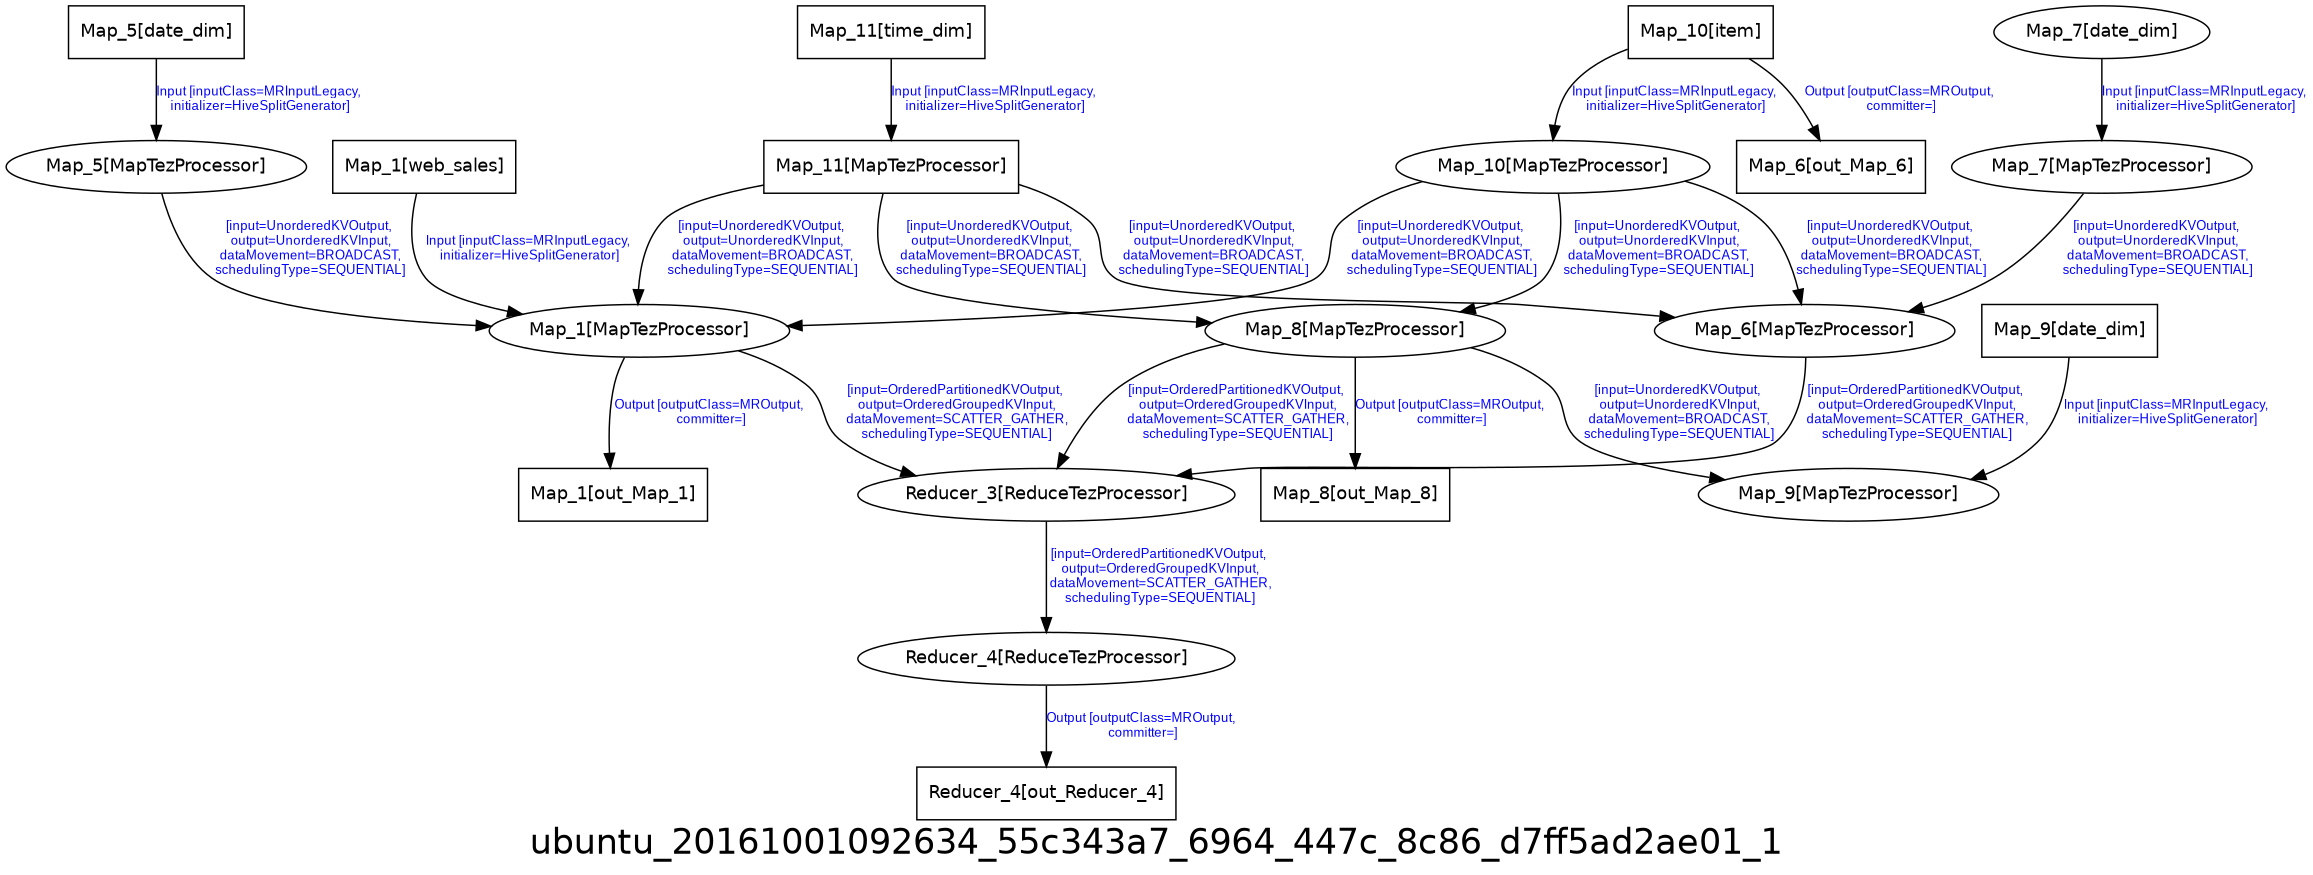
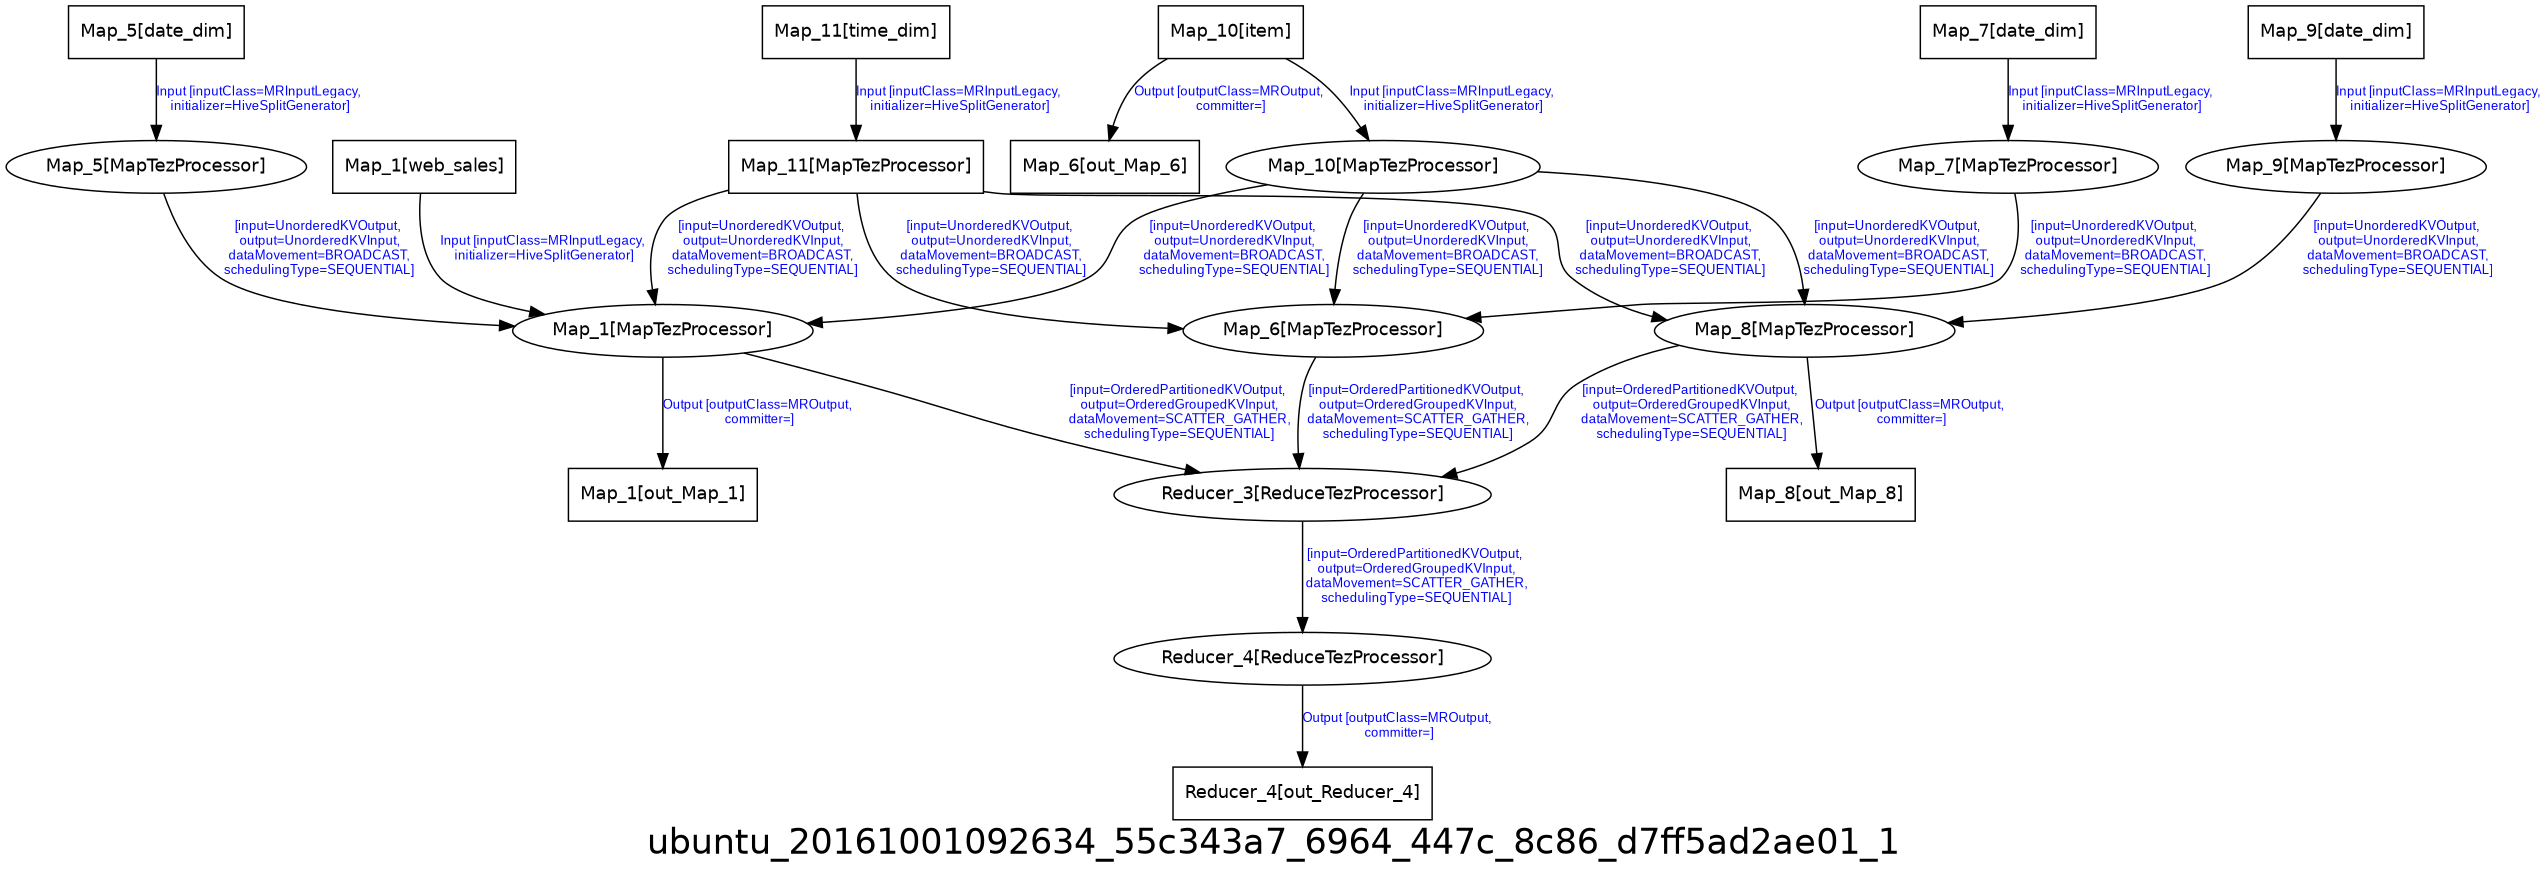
node "Map_7[date_dim]": shape ellipse -> box
edge "Map_8[MapTezProcessor]" -> "Map_9[MapTezProcessor]": reversed
